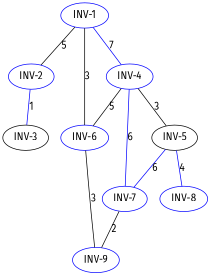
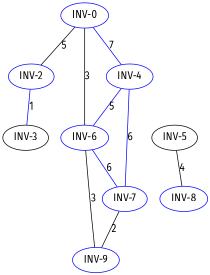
node "INV-1": label "INV-1" -> "INV-0"
edge "INV-4" -- "INV-6": color black -> blue
edge "INV-4" -- "INV-5": removed, label "3"
edge "INV-5" -- "INV-7": now "INV-6" -- "INV-7"
edge "INV-5" -- "INV-8": color blue -> black
